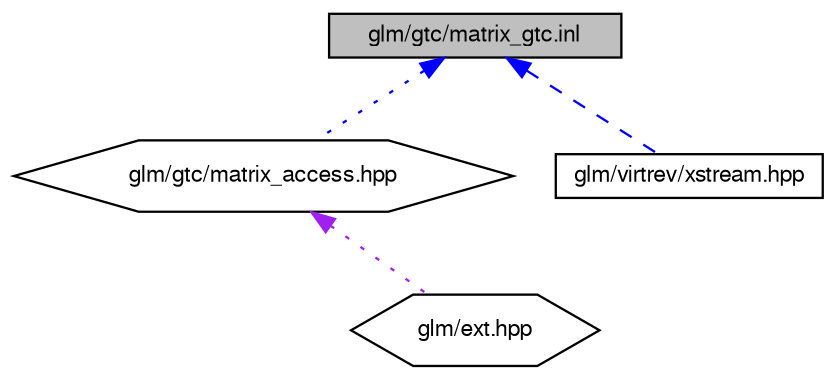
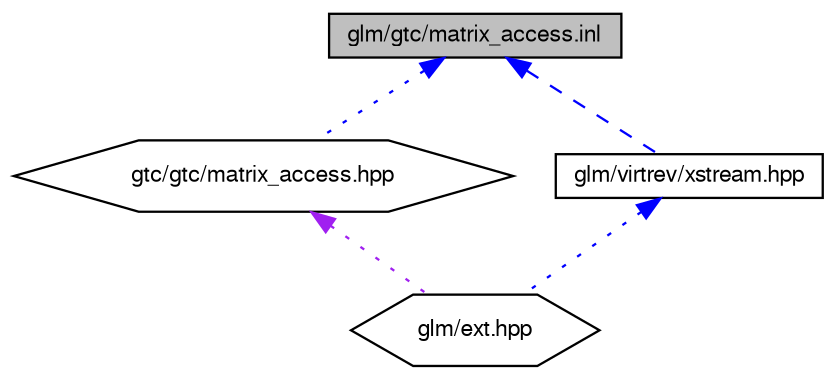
node "glm/gtc/matrix_gtc.inl": label "glm/gtc/matrix_gtc.inl" -> "glm/gtc/matrix_access.inl"
node "glm/gtc/matrix_access.hpp": label "glm/gtc/matrix_access.hpp" -> "gtc/gtc/matrix_access.hpp"
edge "glm/ext.hpp" -> "glm/virtrev/xstream.hpp": added
